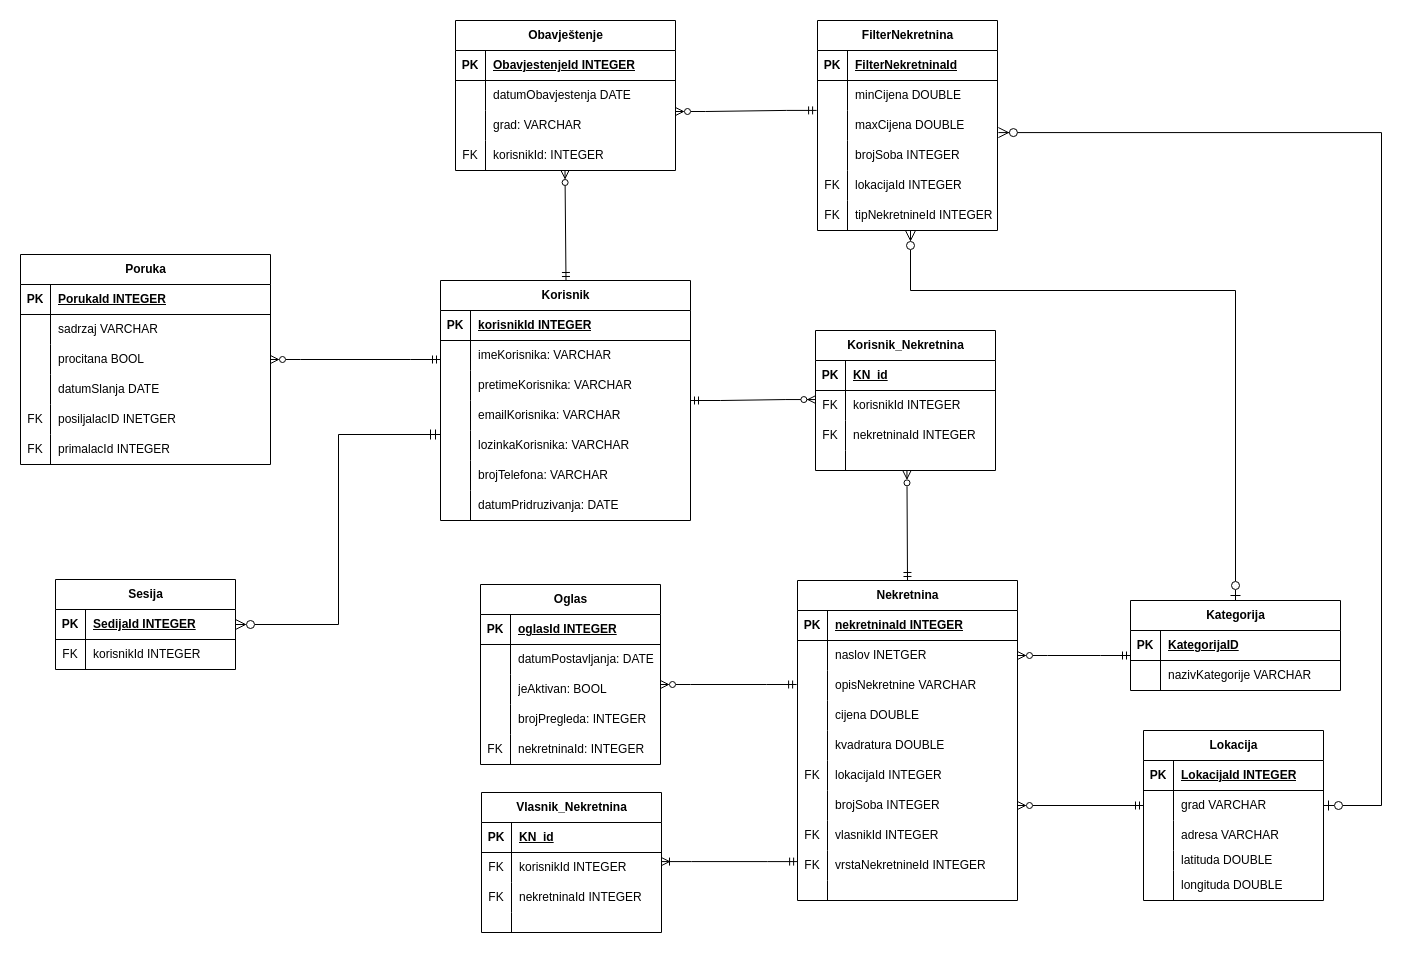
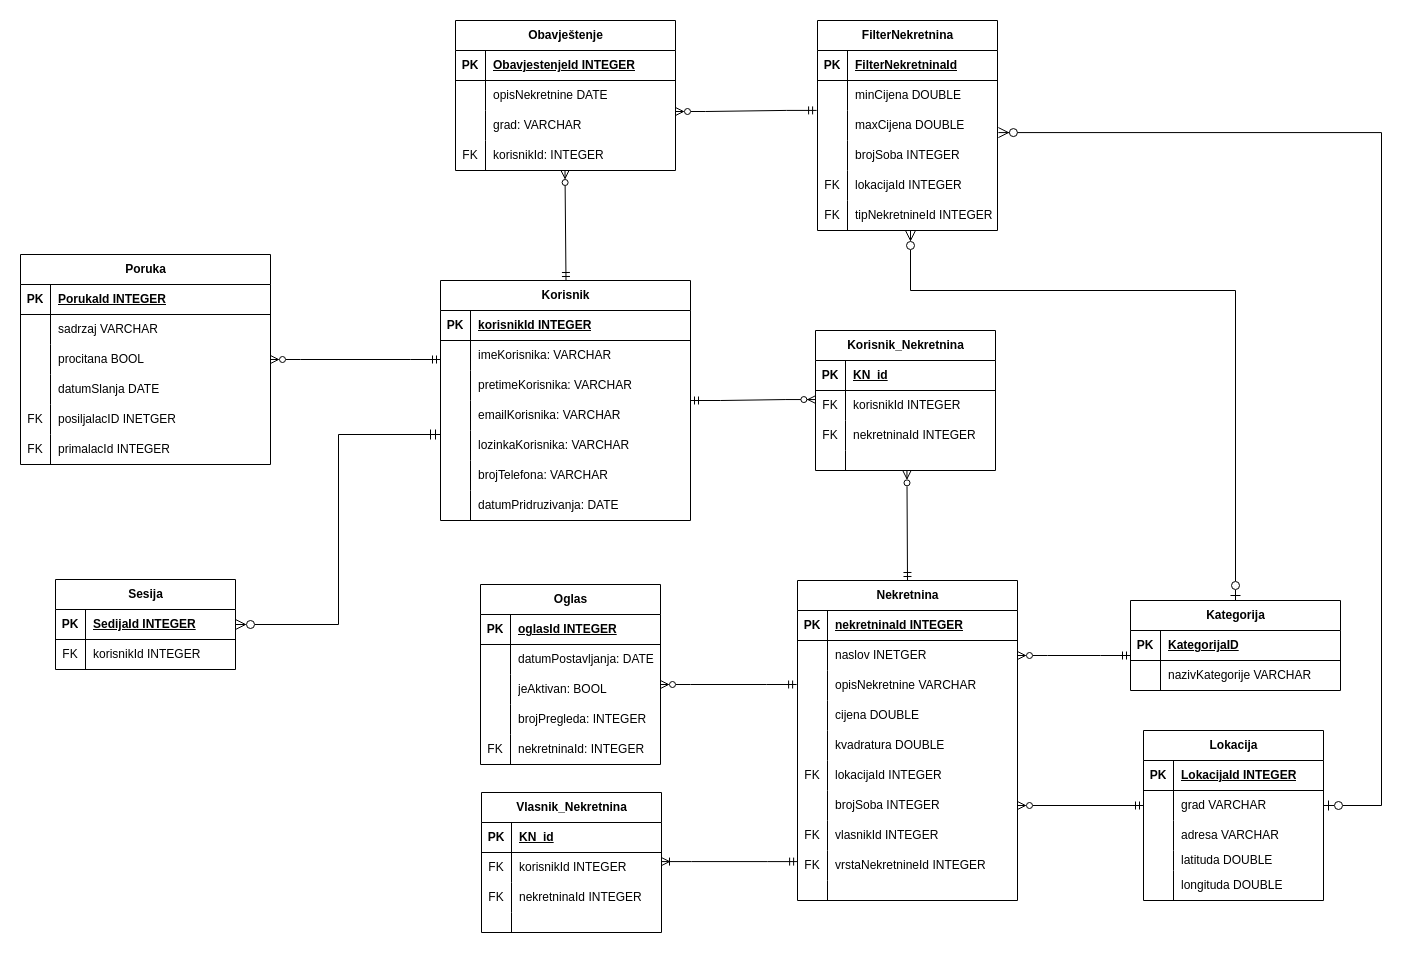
node "datumObavjestenja DATE": label "datumObavjestenja DATE" -> "opisNekretnine DATE"
